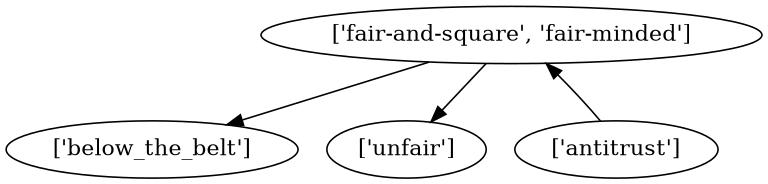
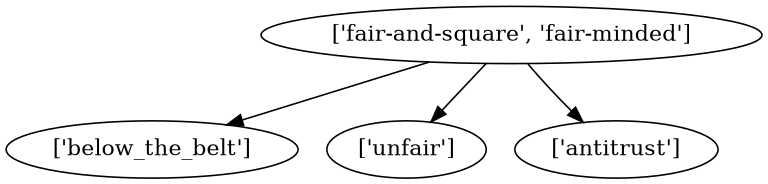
edge "['antitrust']" -> "['fair-and-square', 'fair-minded']": reversed
